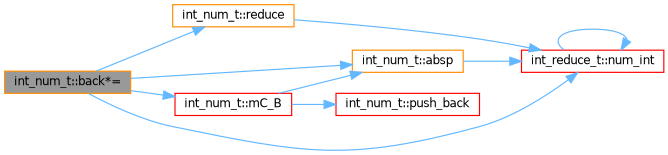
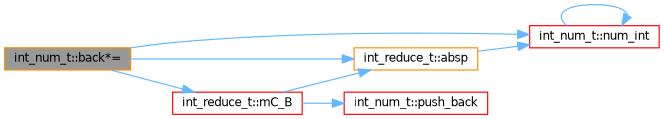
node "int_num_t::reduce": removed
node "int_num_t::absp": label "int_num_t::absp" -> "int_reduce_t::absp"
node "int_reduce_t::num_int": label "int_reduce_t::num_int" -> "int_num_t::num_int"
node "int_num_t::mC_B": label "int_num_t::mC_B" -> "int_reduce_t::mC_B"
